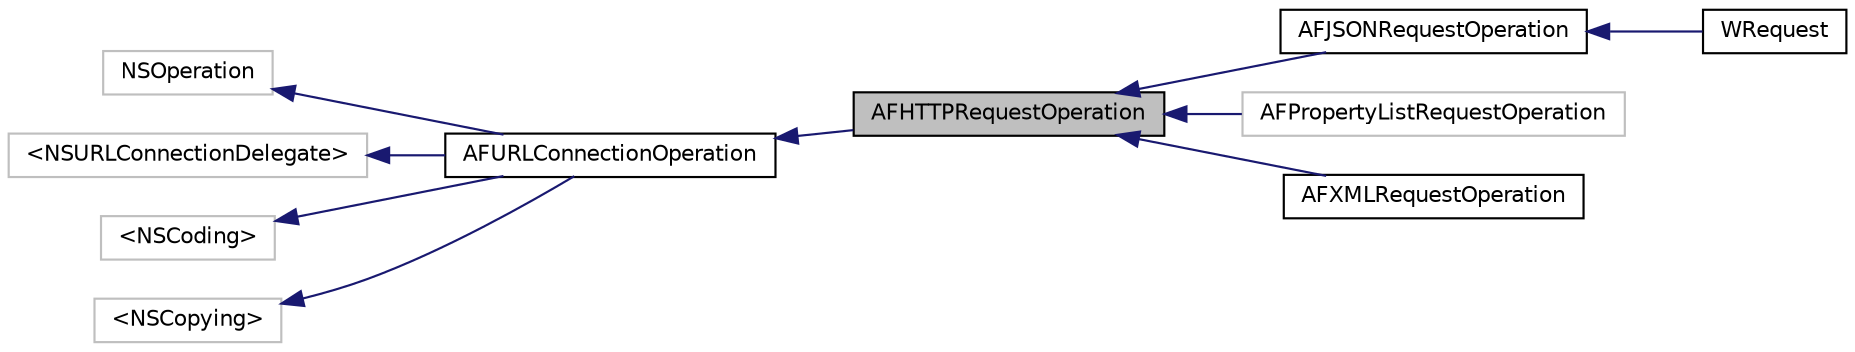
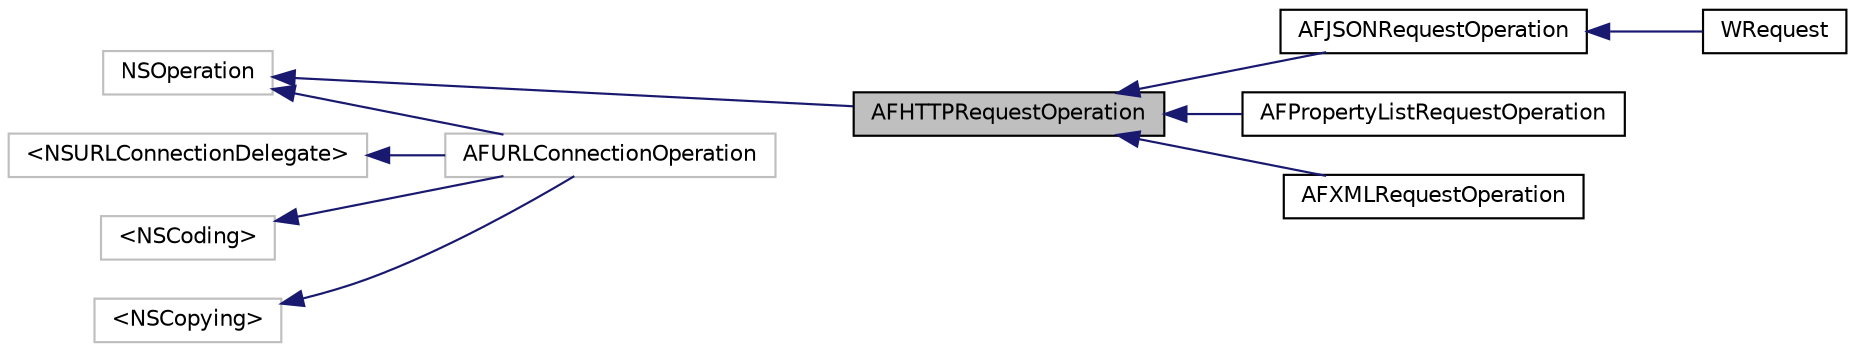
node "AFPropertyListRequestOperation": color grey75 -> black
edge "AFHTTPRequestOperation" -> "AFURLConnectionOperation": now "AFHTTPRequestOperation" -> "NSOperation"
node "AFURLConnectionOperation": color black -> grey75
